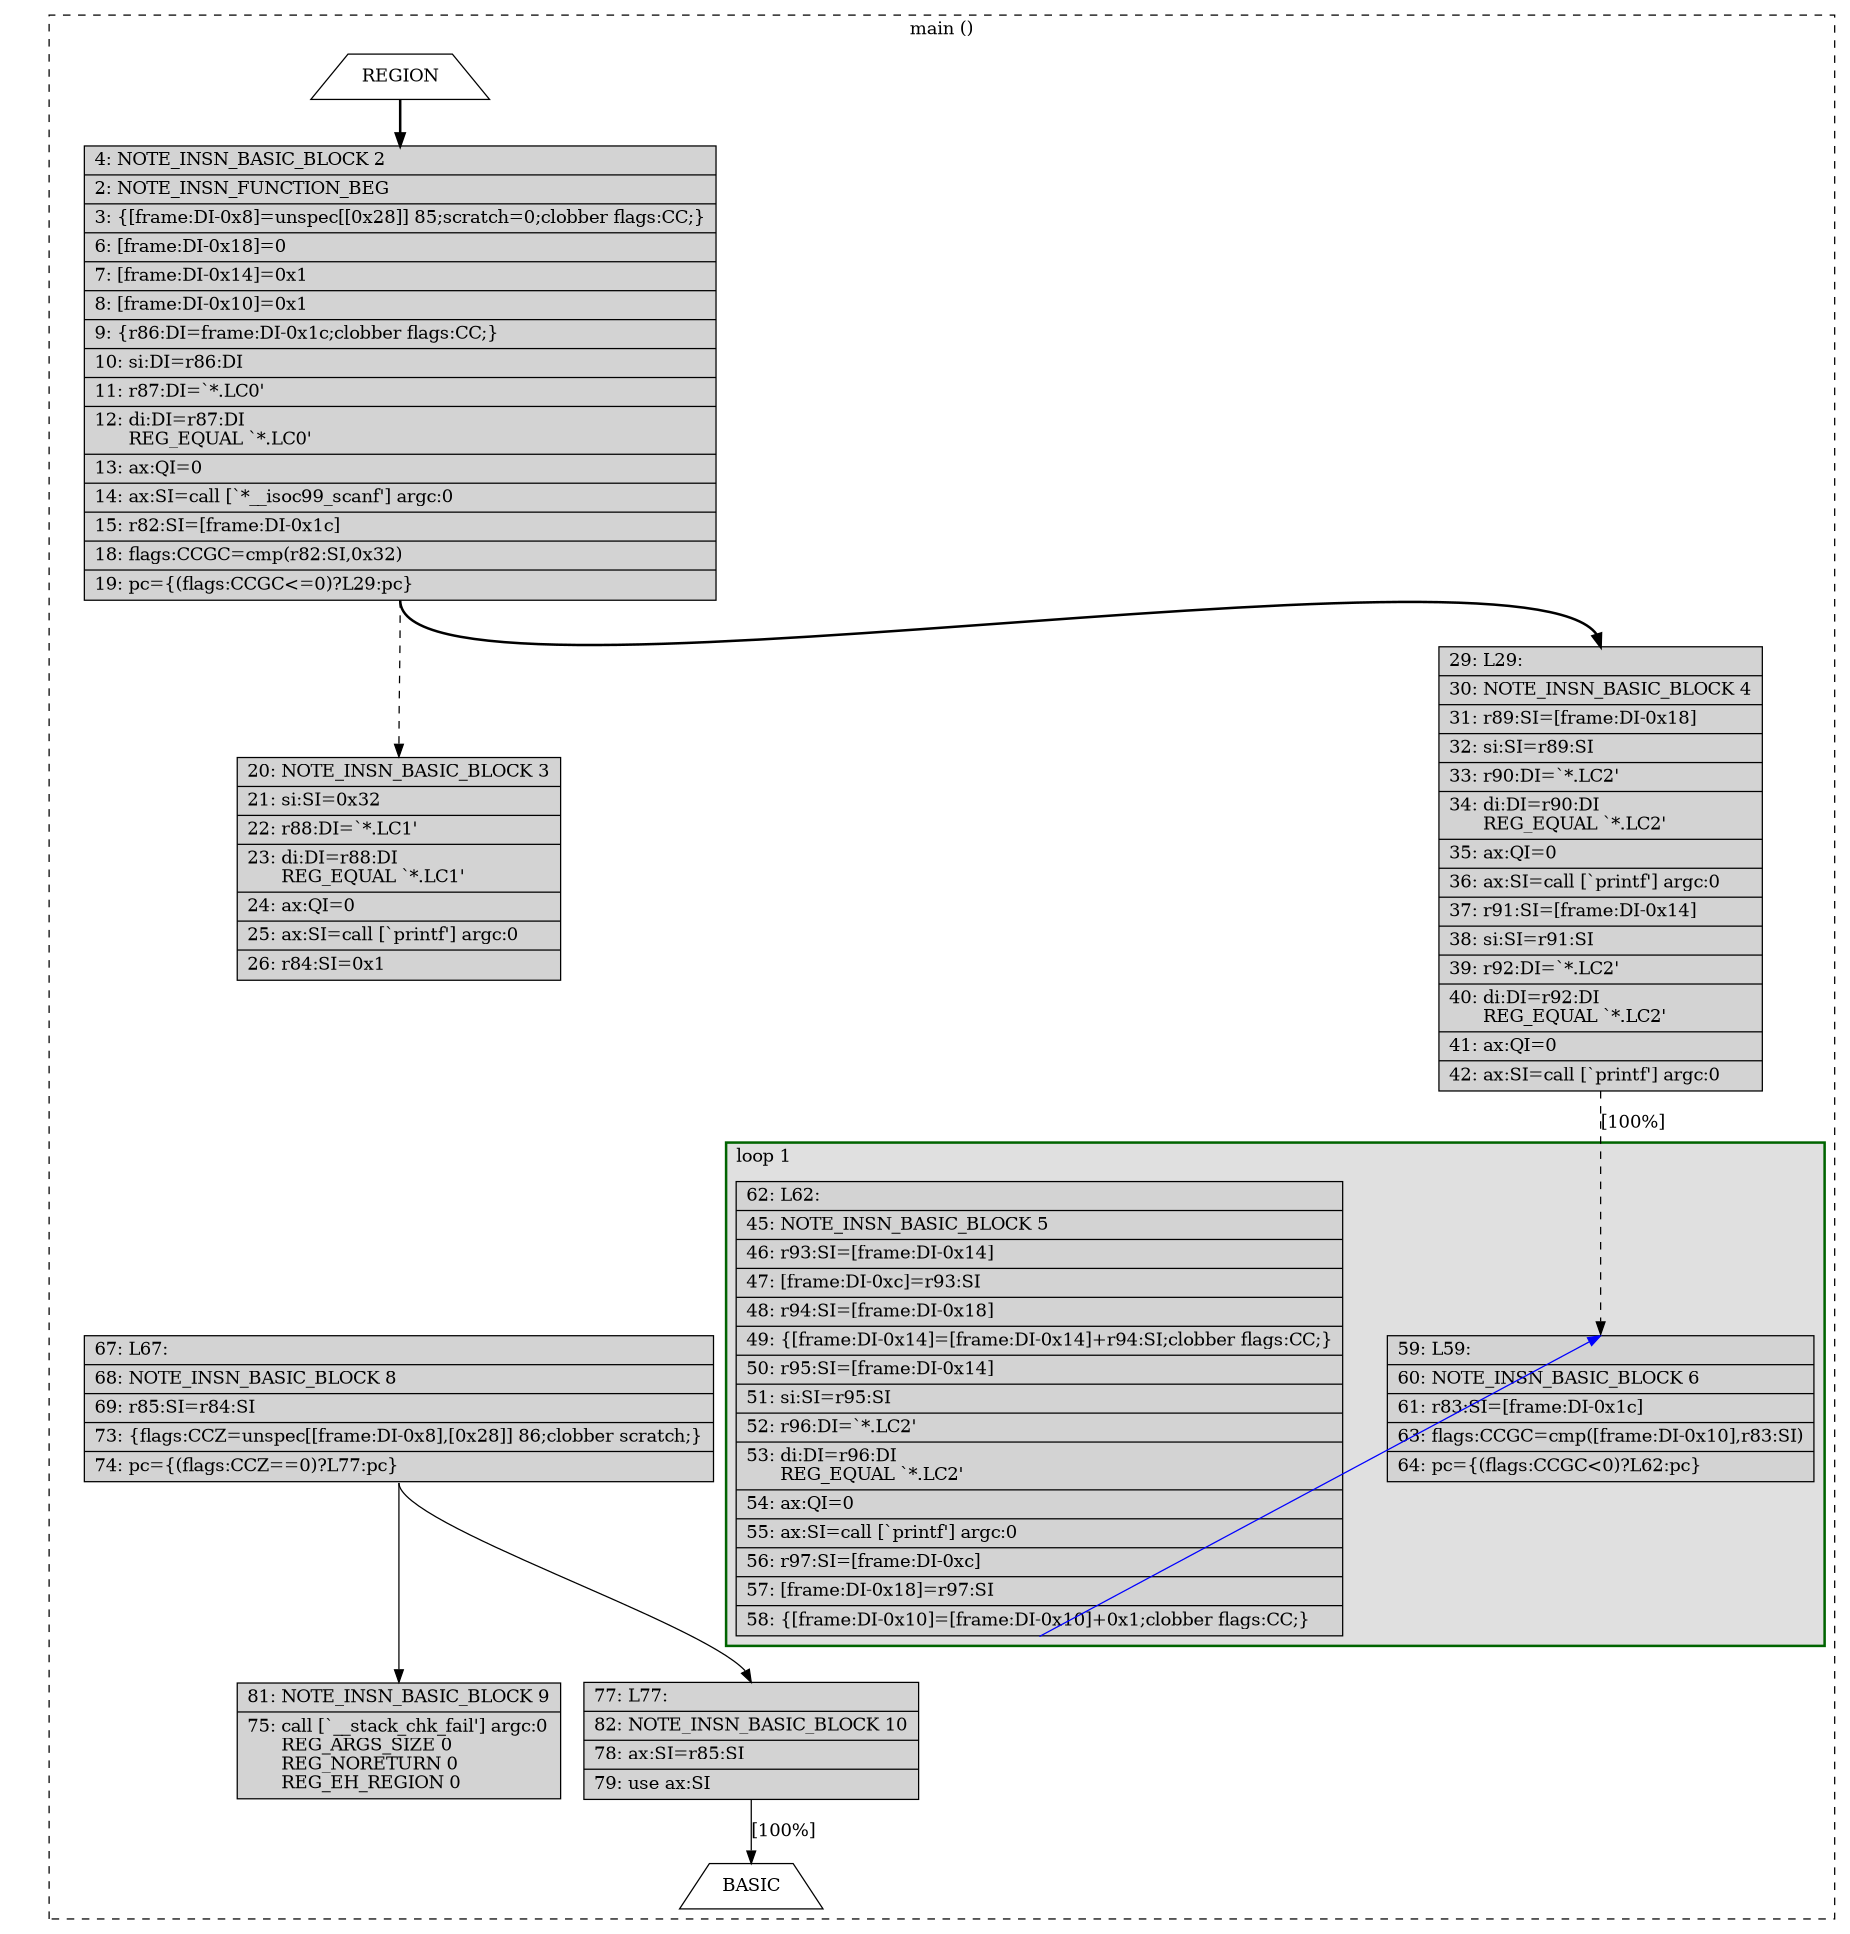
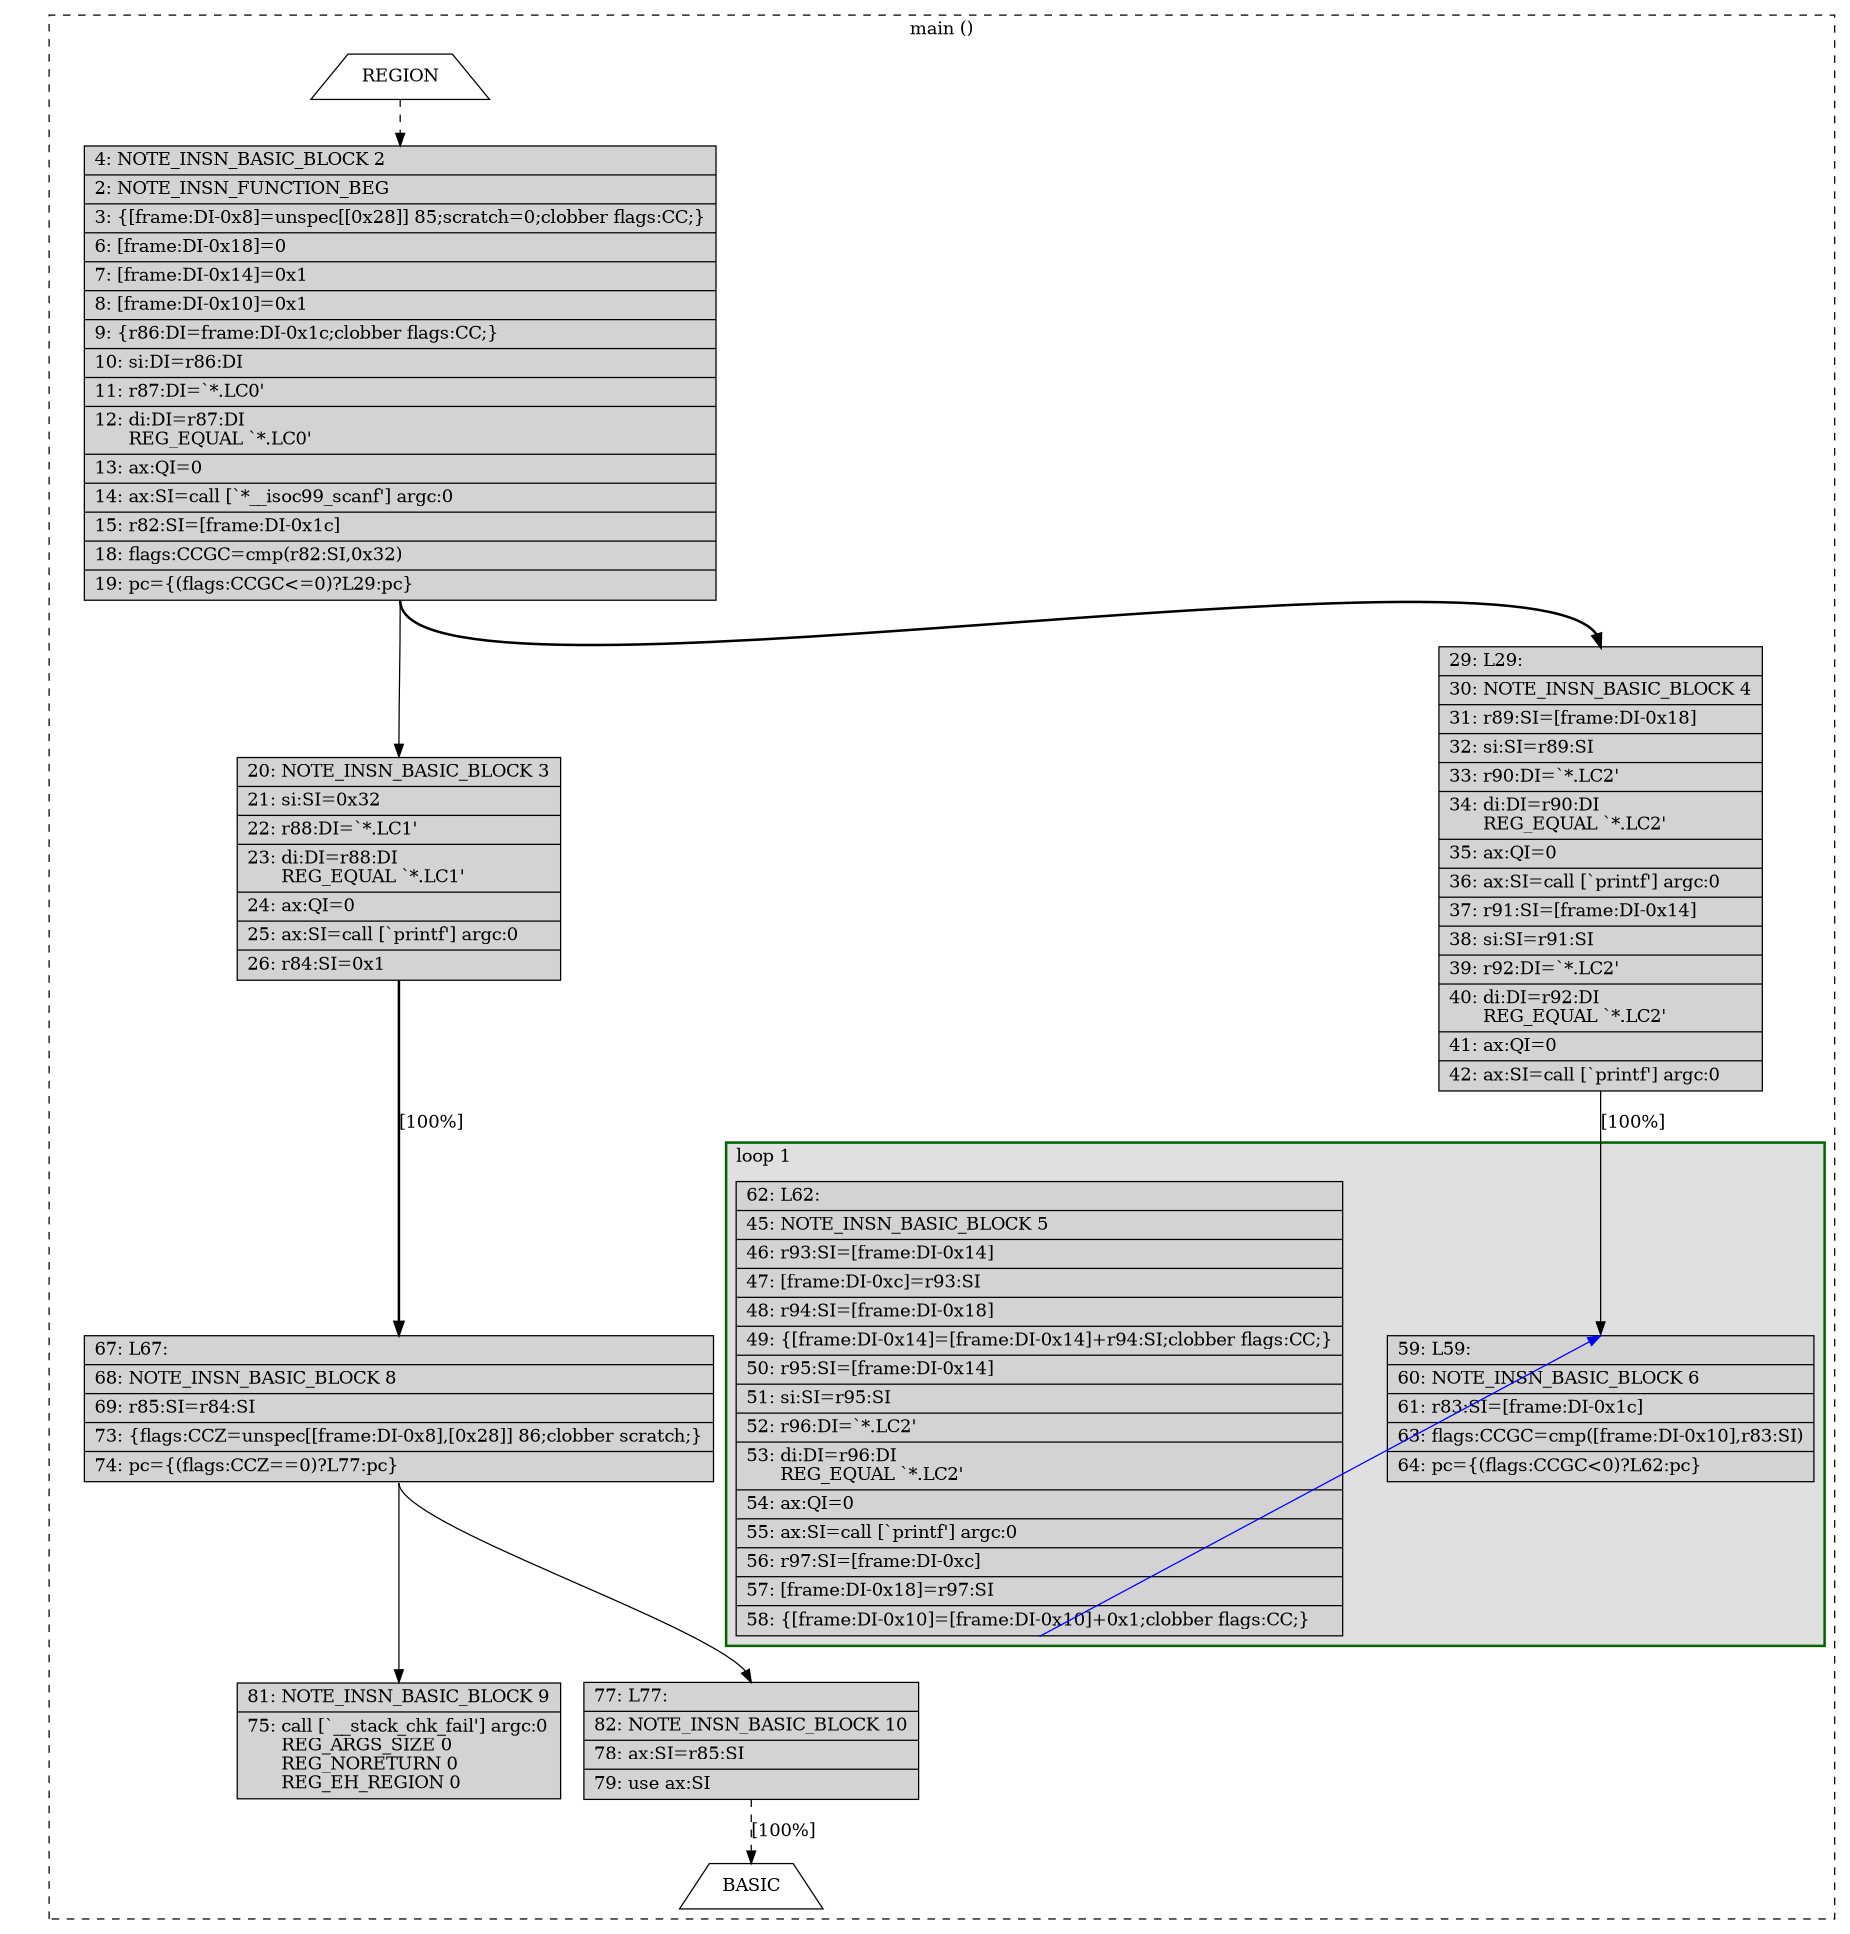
edge "REGION" -> "4: NOTE_INSN_BASIC_BLOCK 2": style bold -> dashed
edge "4: NOTE_INSN_BASIC_BLOCK 2" -> "20: NOTE_INSN_BASIC_BLOCK 3": style dashed -> solid
edge "20: NOTE_INSN_BASIC_BLOCK 3" -> "67: L67:": added, label "[100%]"
edge "29: L29:" -> "59: L59:": style dashed -> solid
edge "77: L77:" -> "BASIC": style solid -> dashed
